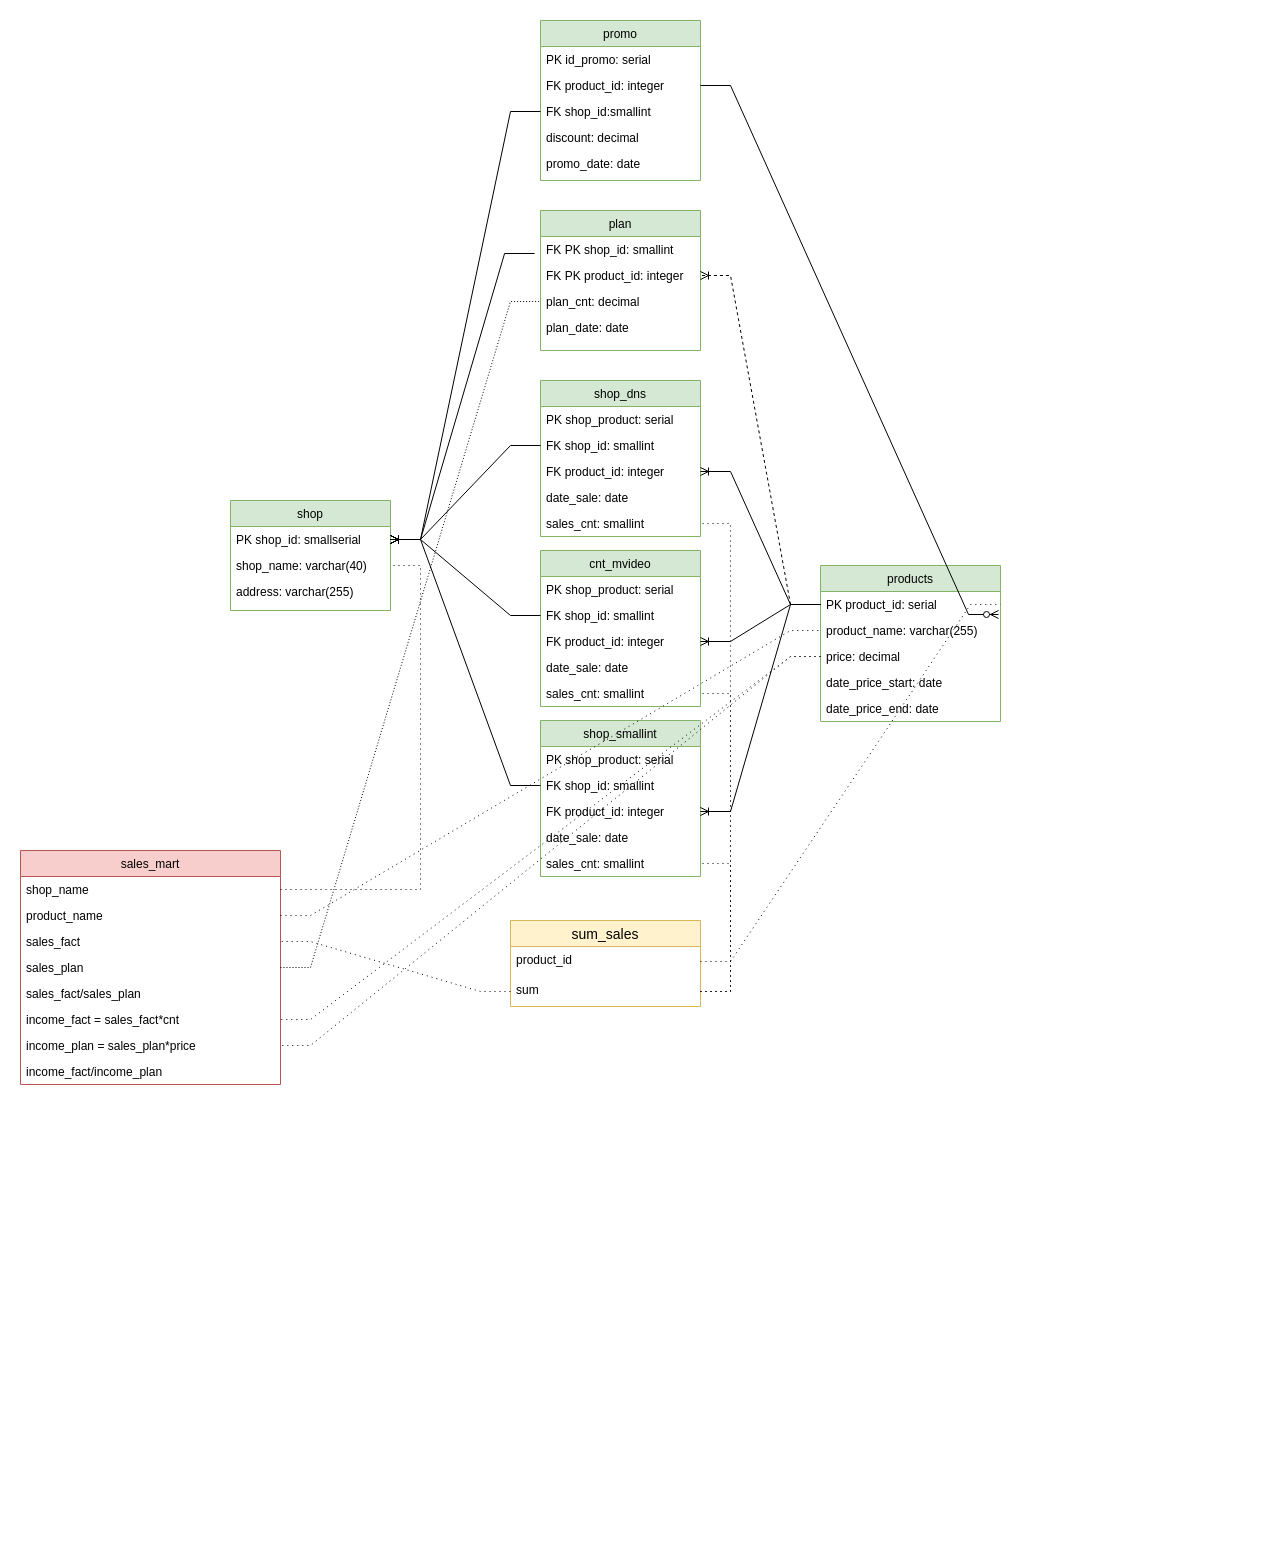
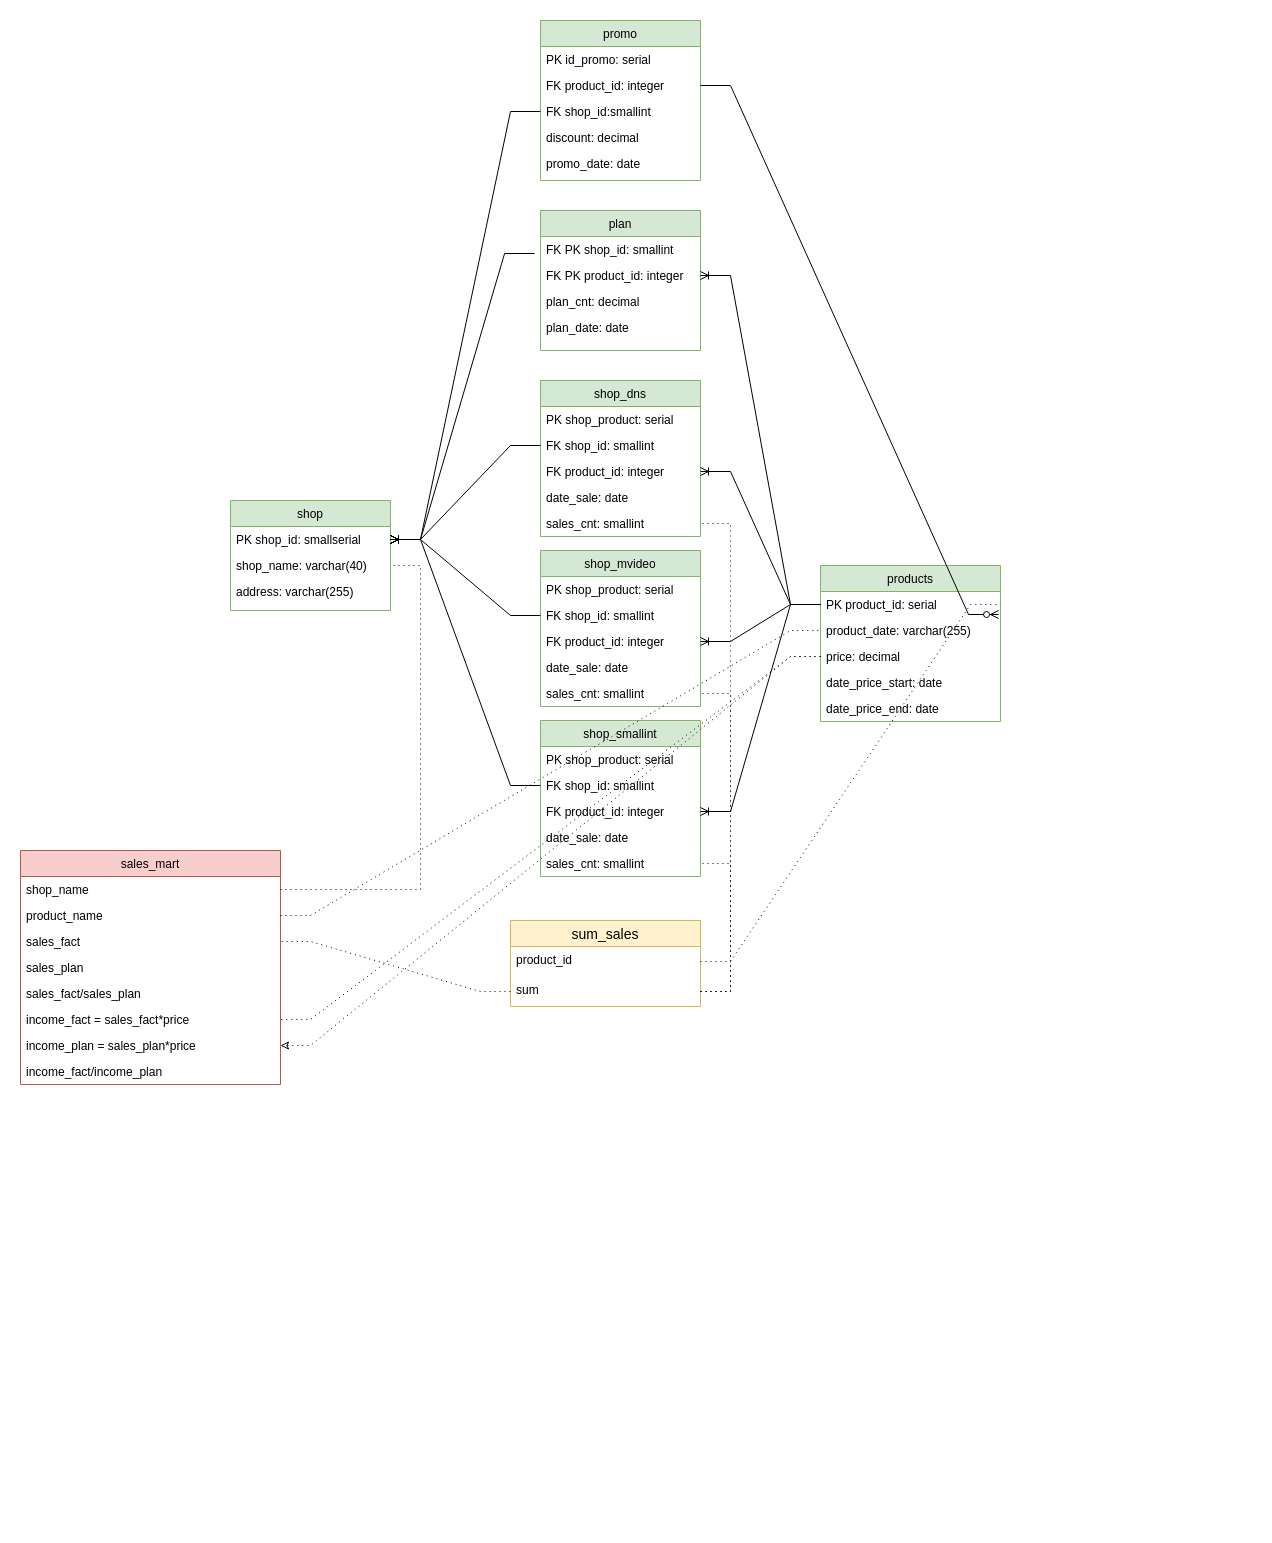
edge "plan_cnt: decimal" -- "sales_plan": removed
edge "PK product_id: serial" -> "FK PK product_id: integer": style dashed -> solid
node "cnt_mvideo": label "cnt_mvideo" -> "shop_mvideo"
node "product_name: varchar(255)": label "product_name: varchar(255)" -> "product_date: varchar(255)"
node "income_fact = sales_fact*cnt": label "income_fact = sales_fact*cnt" -> "income_fact = sales_fact*price"
edge "price: decimal" -- "income_plan = sales_plan*price": arrowhead none -> classic
